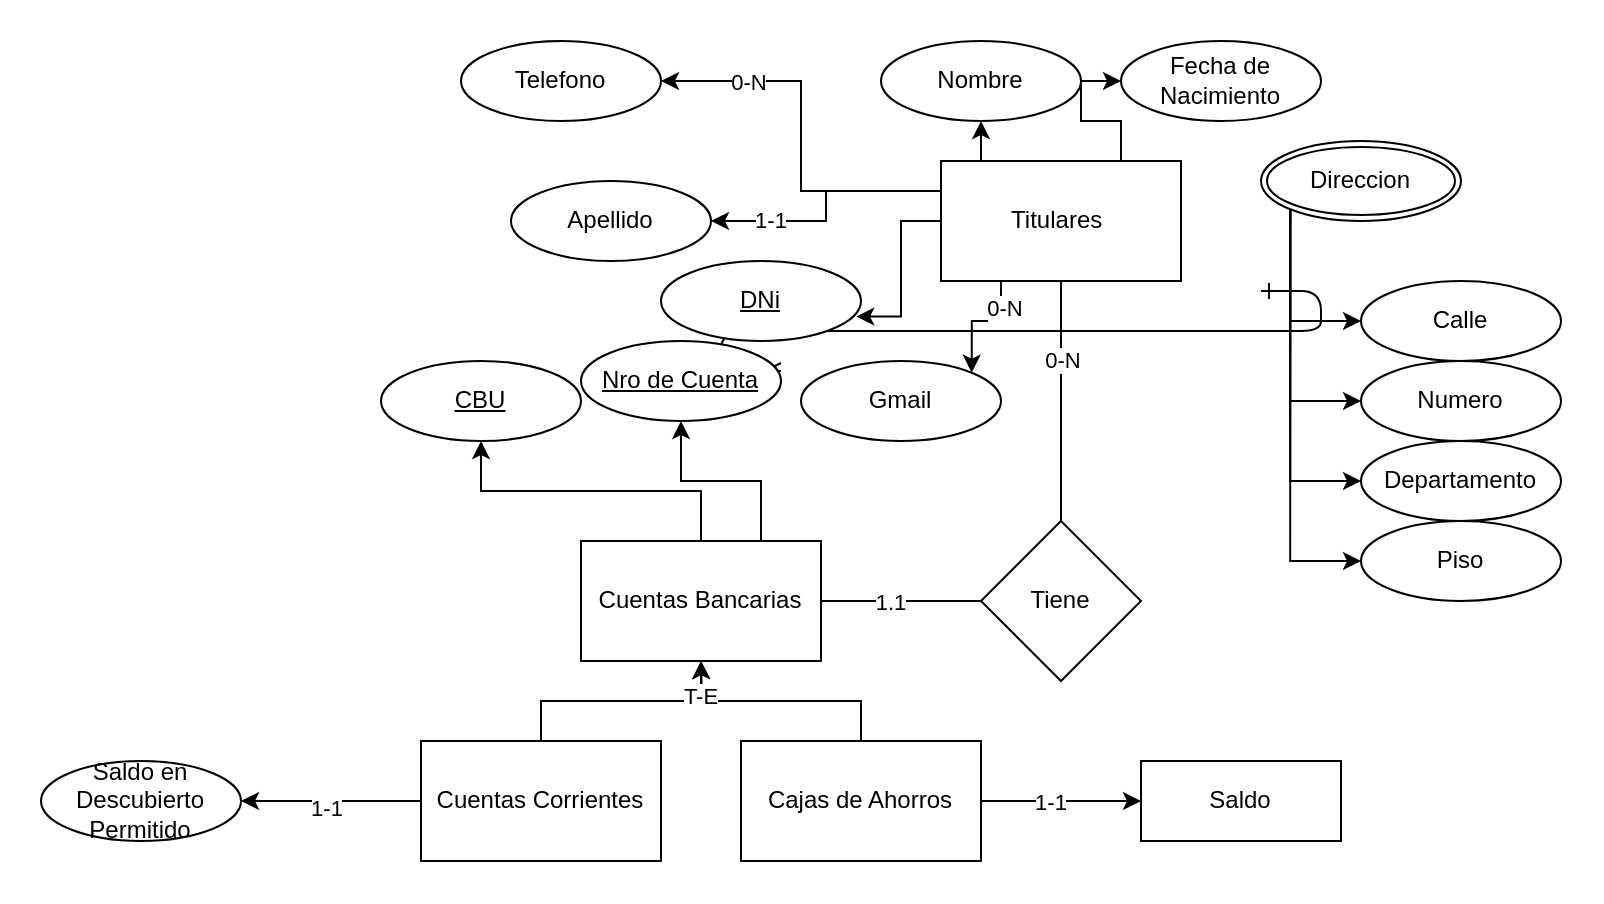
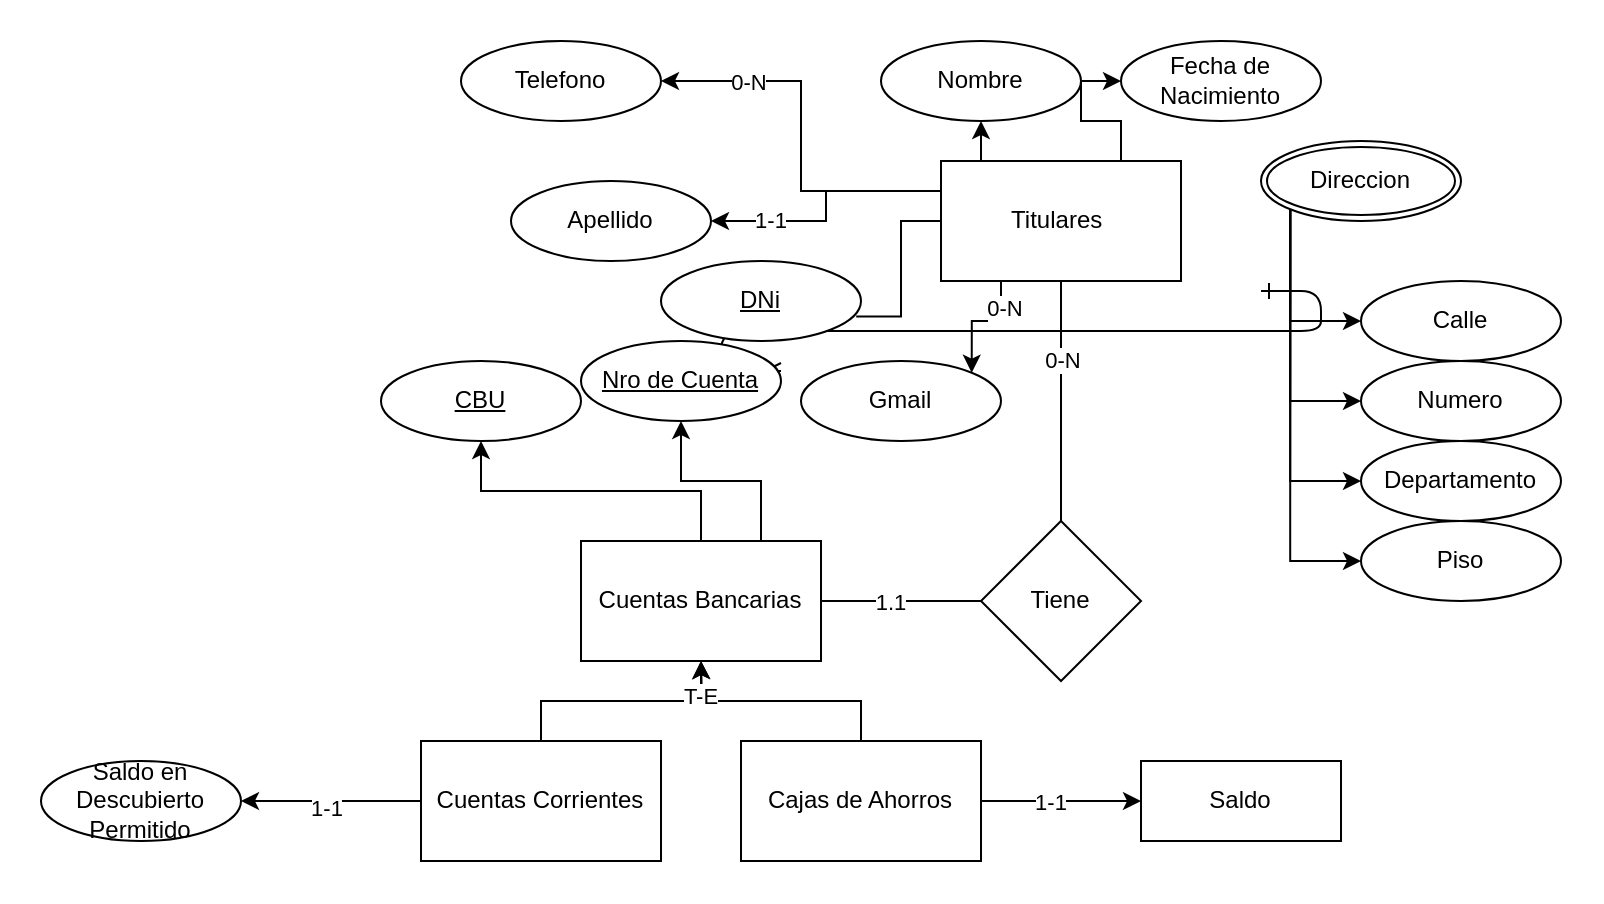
edge "Titulares" -> "DNi": arrowhead classic -> none
